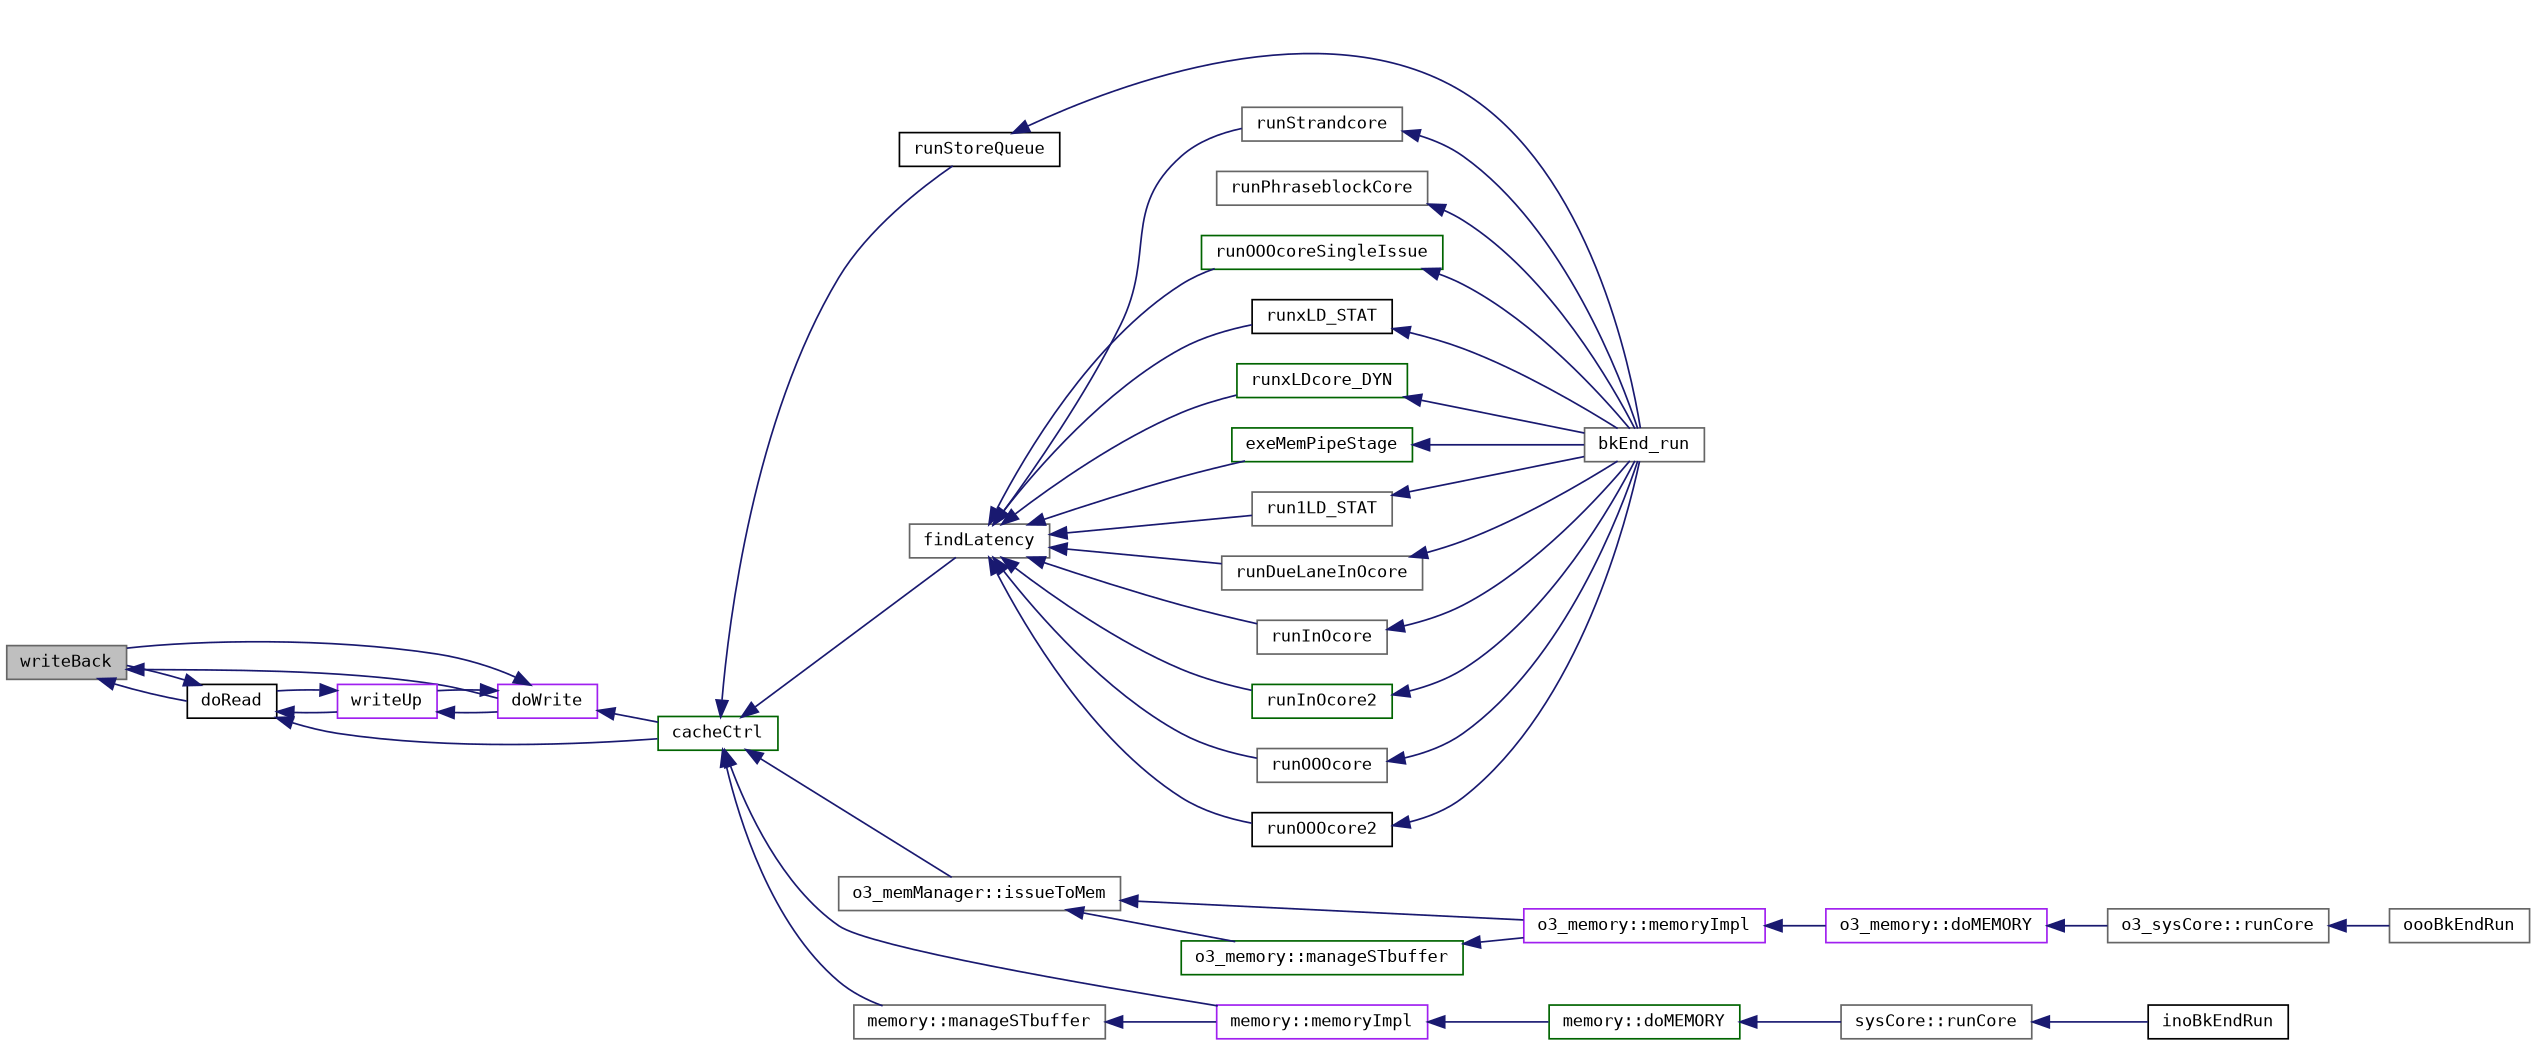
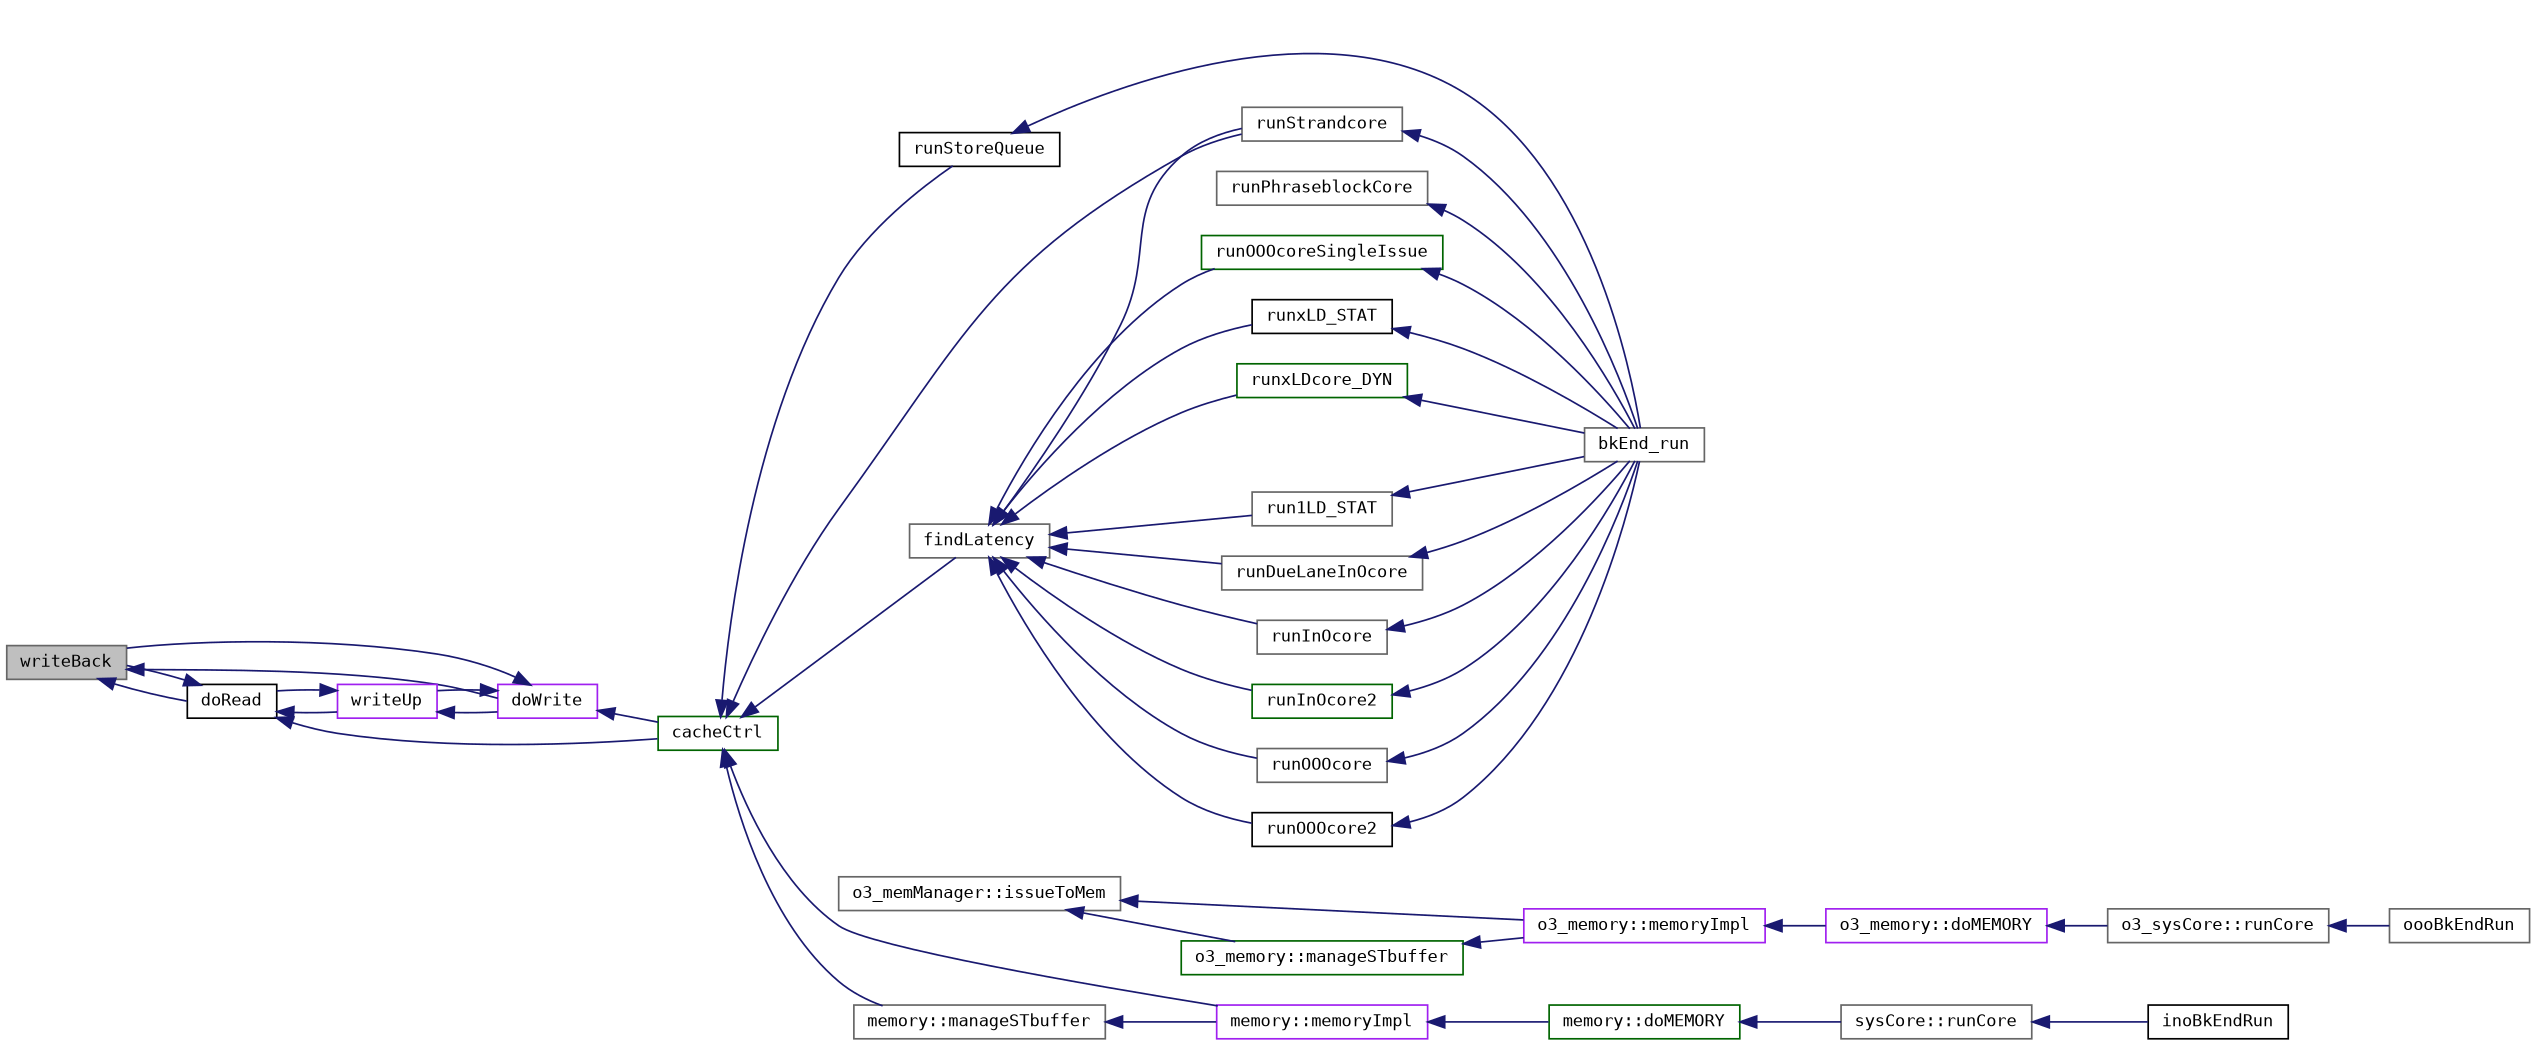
node "exeMemPipeStage": removed
edge "o3_memManager::issueToMem" -> "cacheCtrl": now "runStrandcore" -> "cacheCtrl"
